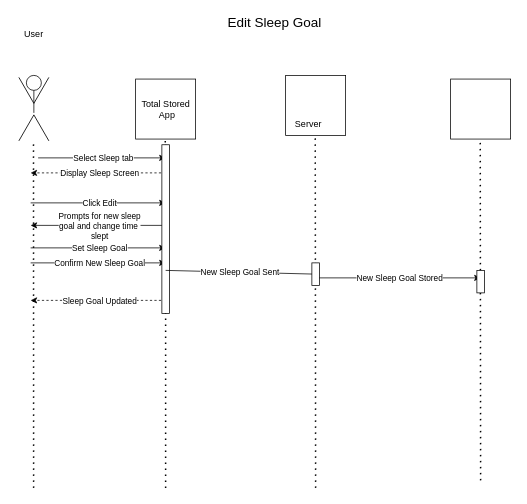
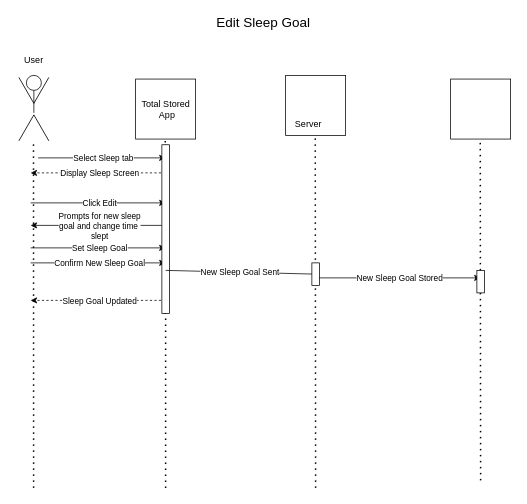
node "Edit Sleep Goal": moved (274, 23) -> (263, 23)
node "User": moved (34, 34) -> (34, 60)
